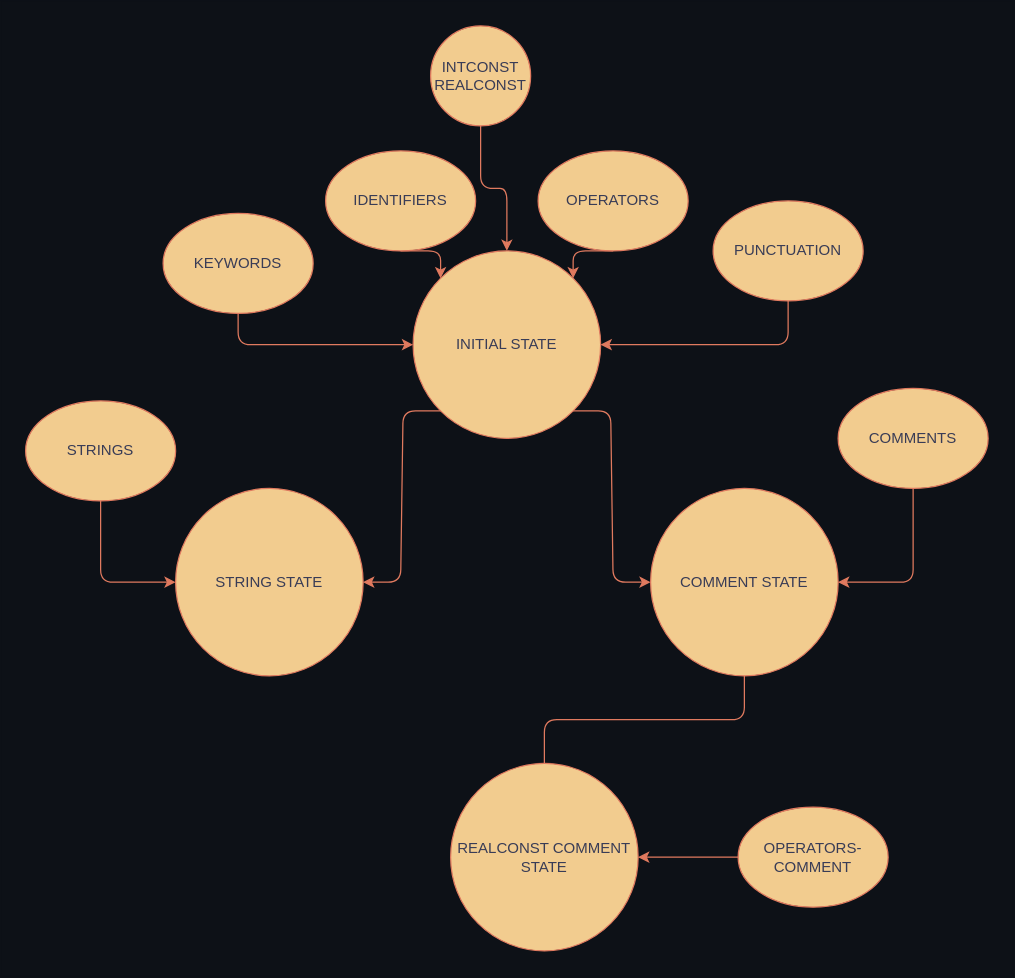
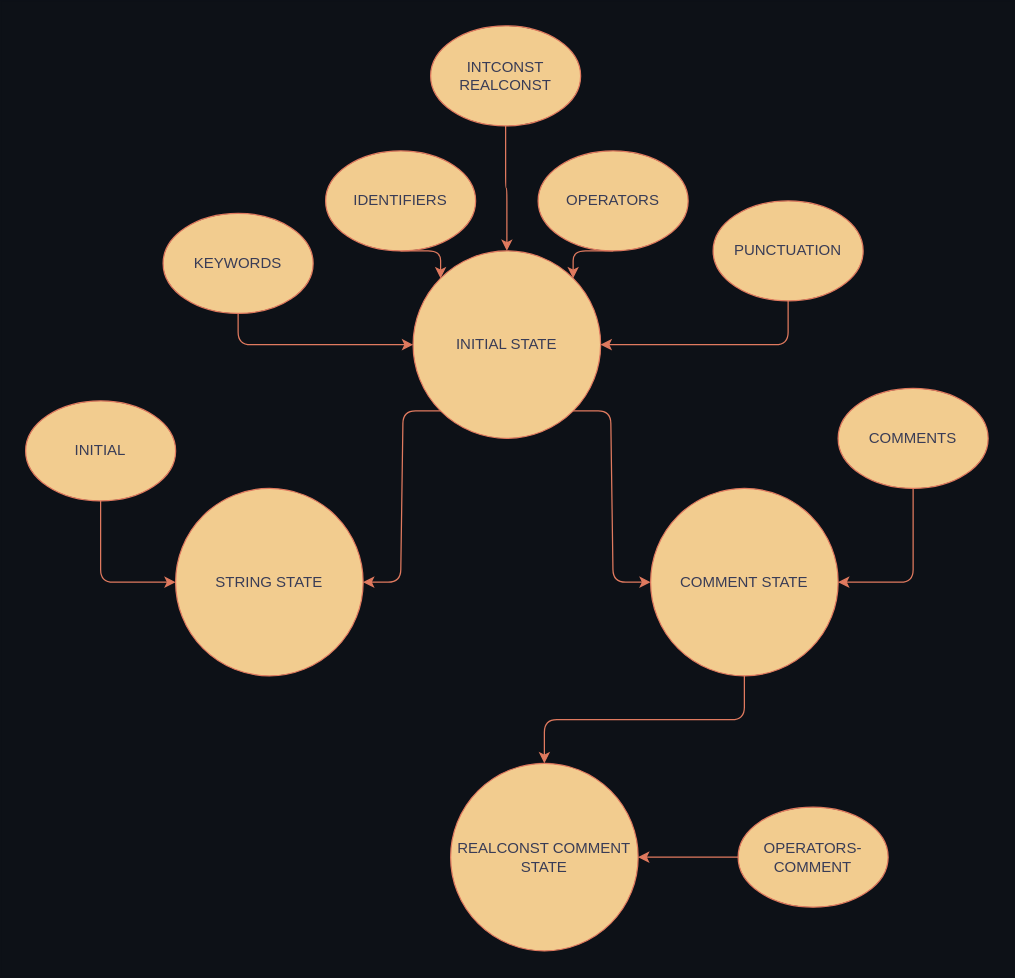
node "INTCONST REALCONST": size 100x100 -> 150x100
node "STRINGS": label "STRINGS" -> "INITIAL"
edge "COMMENT STATE" -- "REALCONST COMMENT STATE": arrowhead none -> classic
